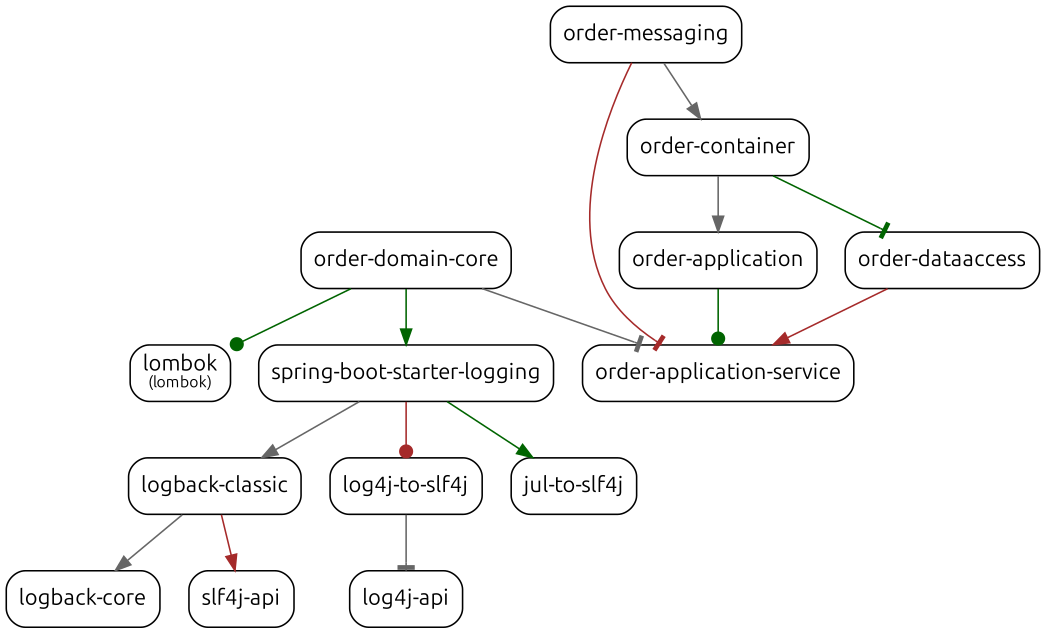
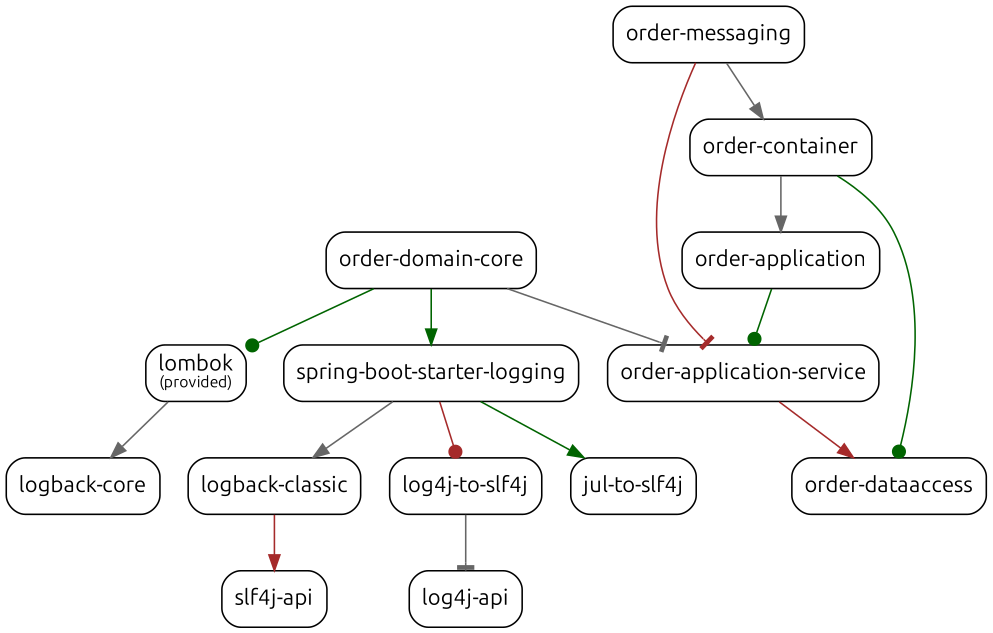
edge "order-container" -> "order-dataaccess": arrowhead tee -> dot
edge "order-dataaccess" -> "order-application-service": reversed
node "lombok": text "(lombok)" -> "(provided)"
edge "logback-classic" -> "logback-core": now "lombok" -> "logback-core"
